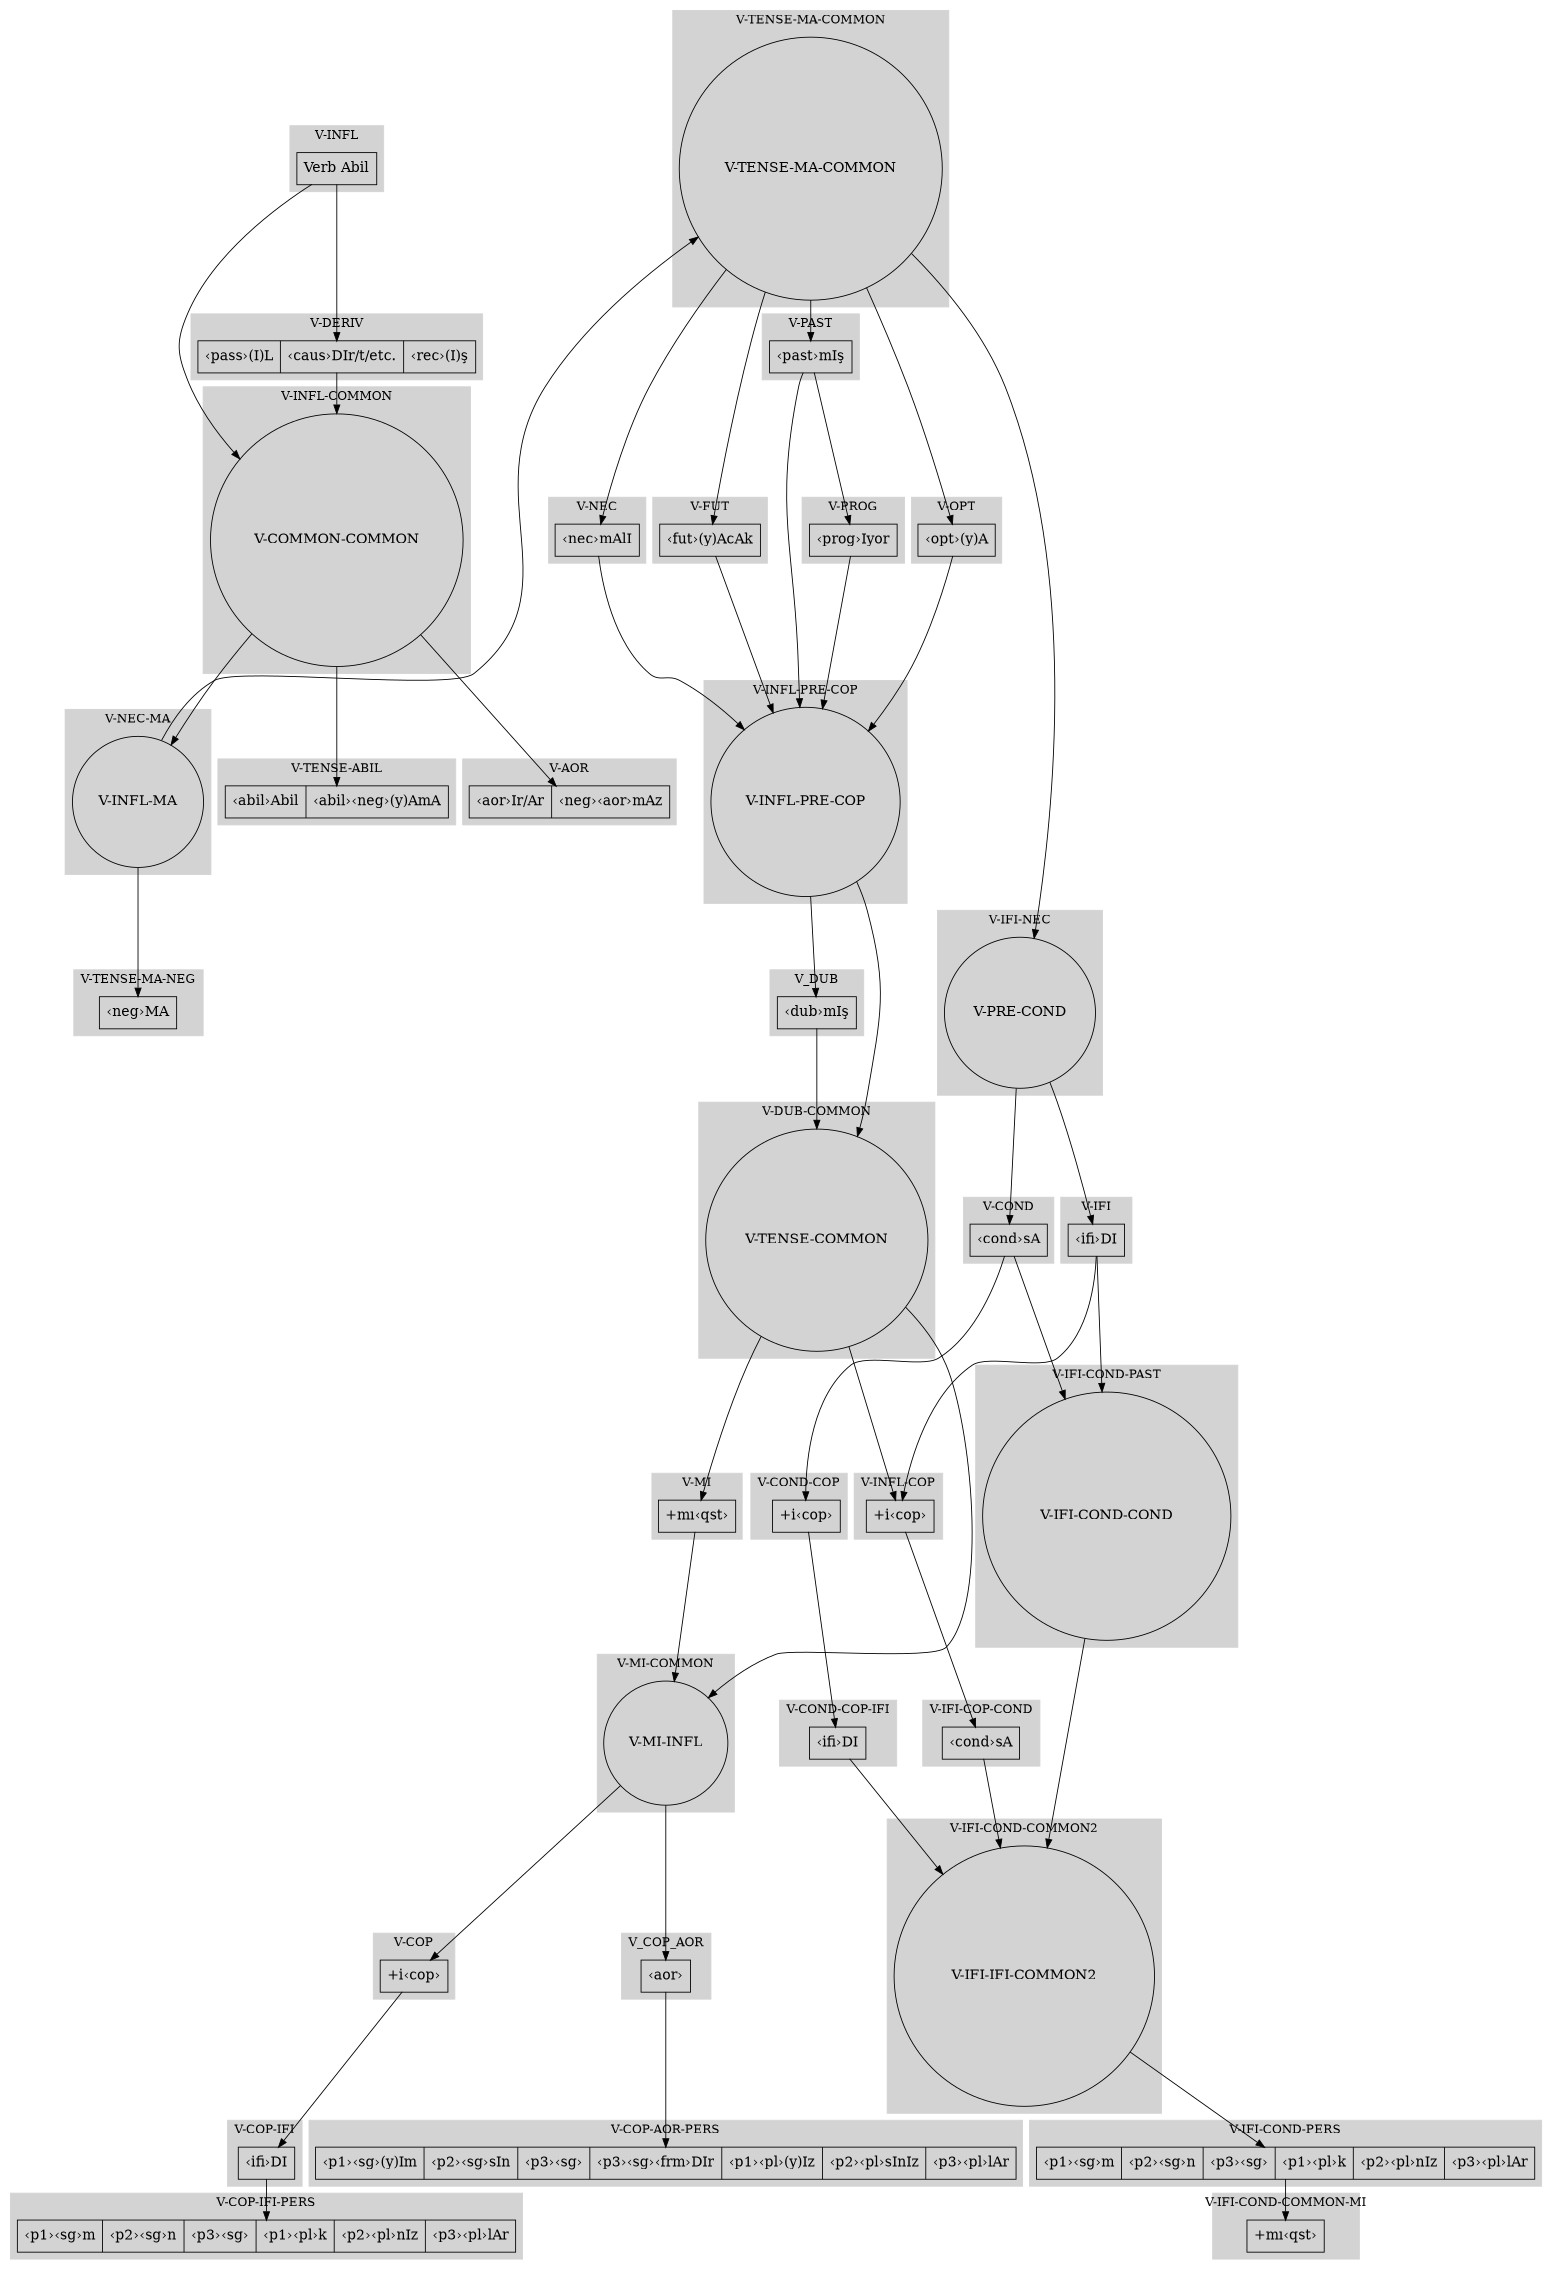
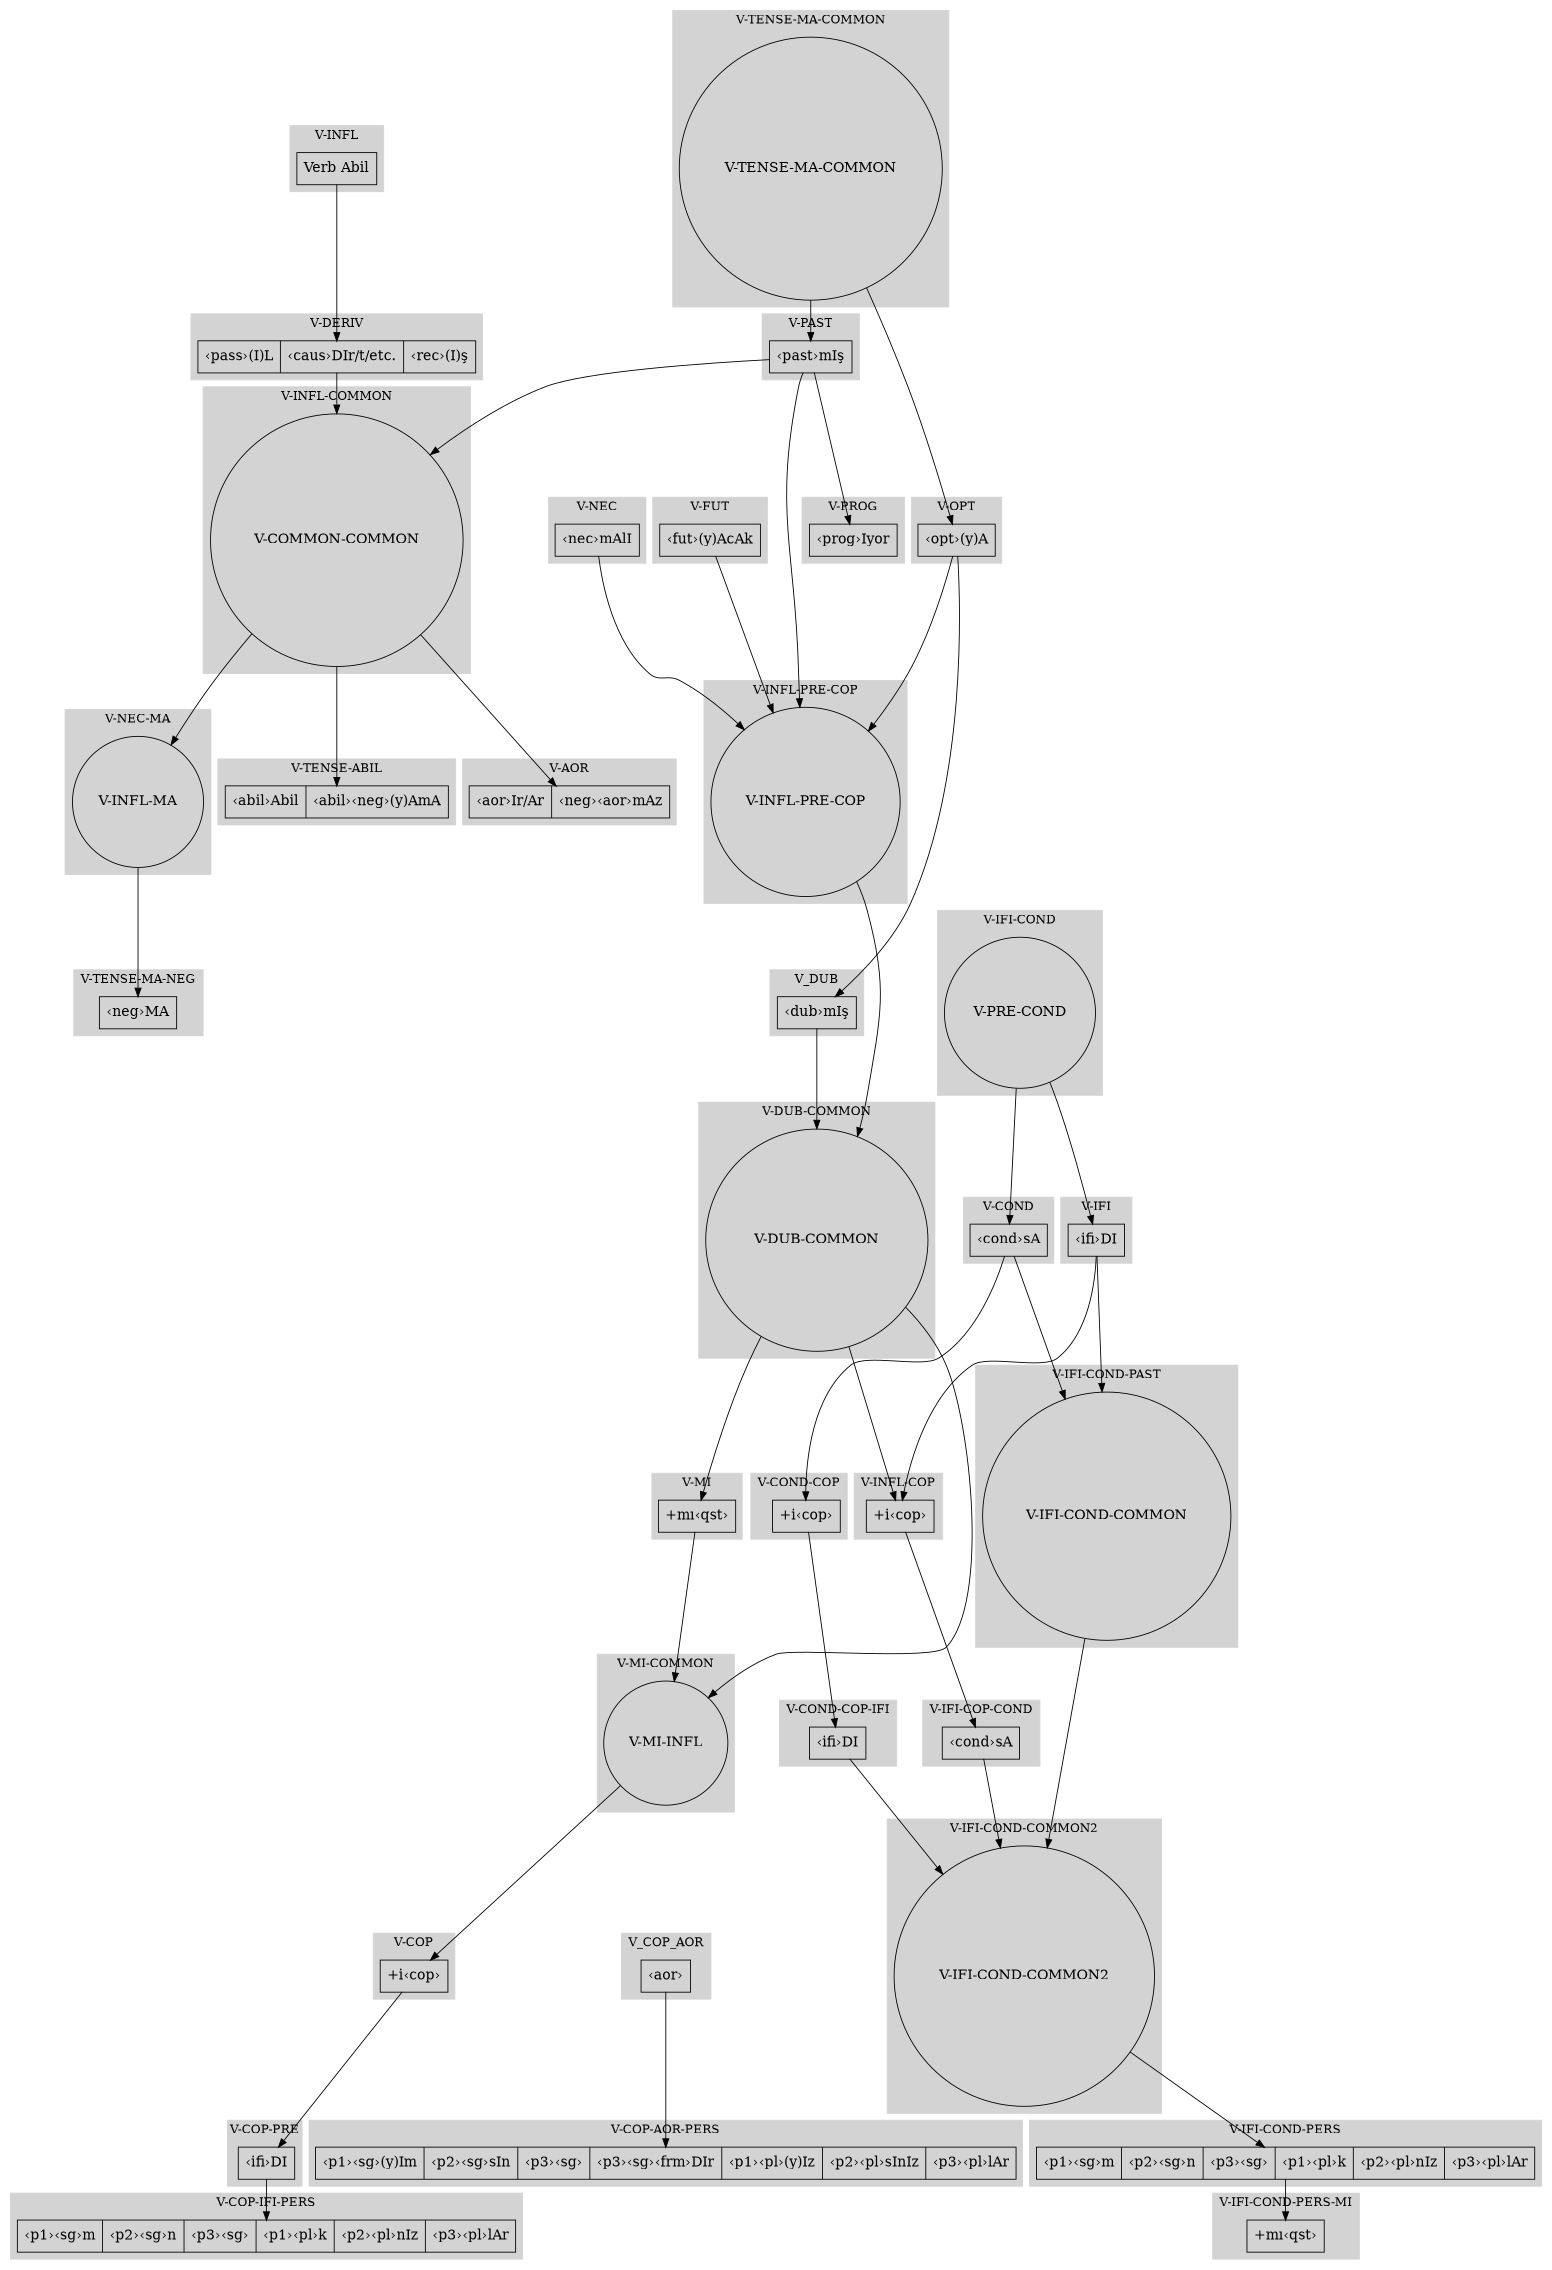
edge "Verb Abil" -> "V-COMMON-COMMON": now "‹past›mIş" -> "V-COMMON-COMMON"
edge "V-TENSE-MA-COMMON" -> "‹nec›mAlI": removed
edge "V-TENSE-MA-COMMON" -> "‹fut›(y)AcAk": removed
edge "V-TENSE-MA-COMMON" -> "V-PRE-COND": removed
edge "V-INFL-MA" -> "V-TENSE-MA-COMMON": removed
edge "‹prog›Iyor" -> "V-INFL-PRE-COP": removed
cluster "V-IFI-NEC": label "V-IFI-NEC" -> "V-IFI-COND"
edge "V-INFL-PRE-COP" -> "‹dub›mIş": now "‹opt›(y)A" -> "‹dub›mIş"
node "V-TENSE-COMMON": label "V-TENSE-COMMON" -> "V-DUB-COMMON"
node "V-IFI-COND-COND": label "V-IFI-COND-COND" -> "V-IFI-COND-COMMON"
edge "V-MI-INFL" -> "‹aor›": removed
node "V-IFI-IFI-COMMON2": label "V-IFI-IFI-COMMON2" -> "V-IFI-COND-COMMON2"
cluster "V-COP-IFI": label "V-COP-IFI" -> "V-COP-PRE"
cluster "V-IFI-COND-COMMON-MI": label "V-IFI-COND-COMMON-MI" -> "V-IFI-COND-PERS-MI"
